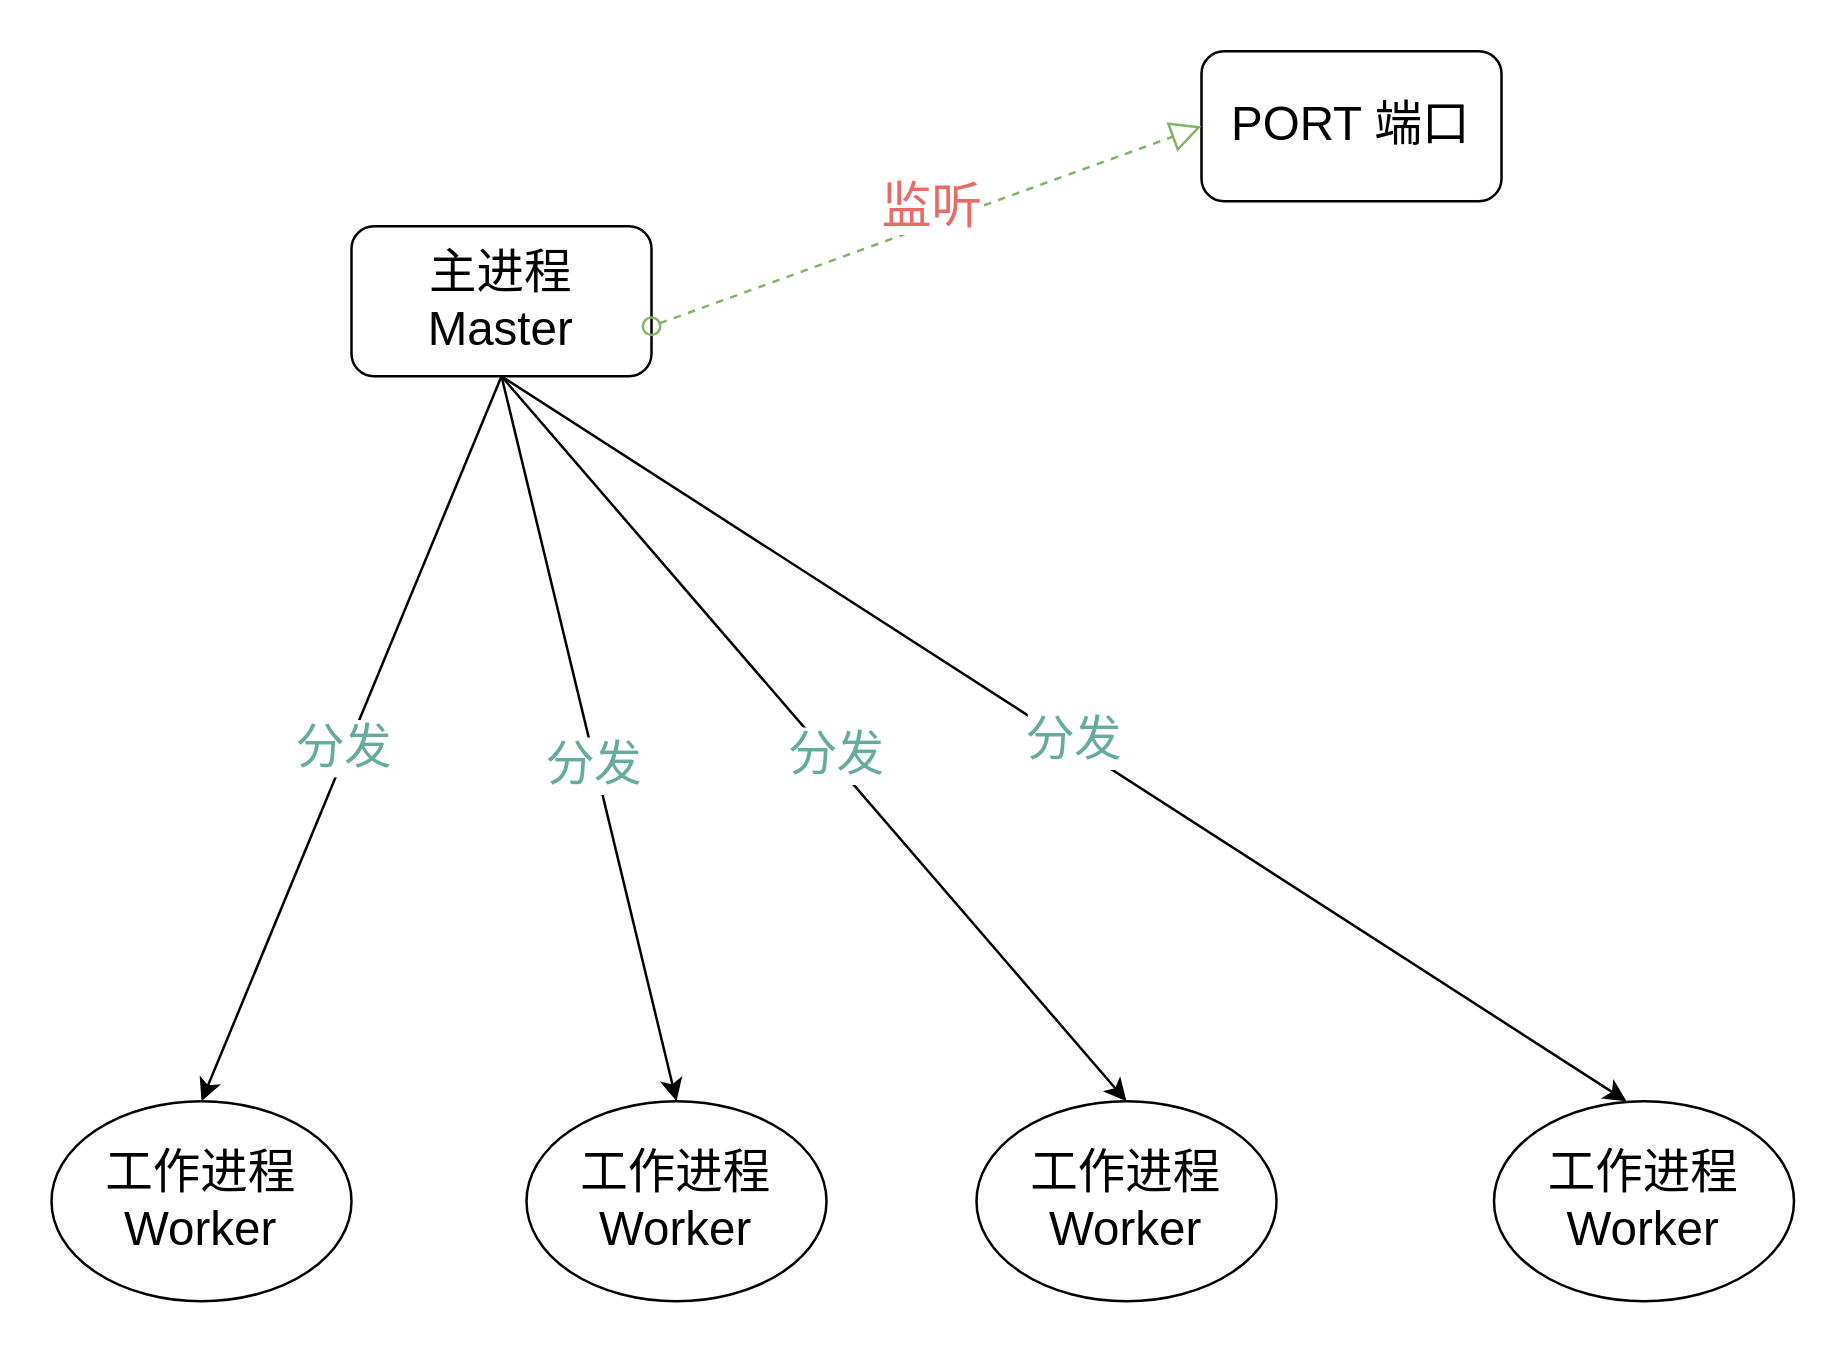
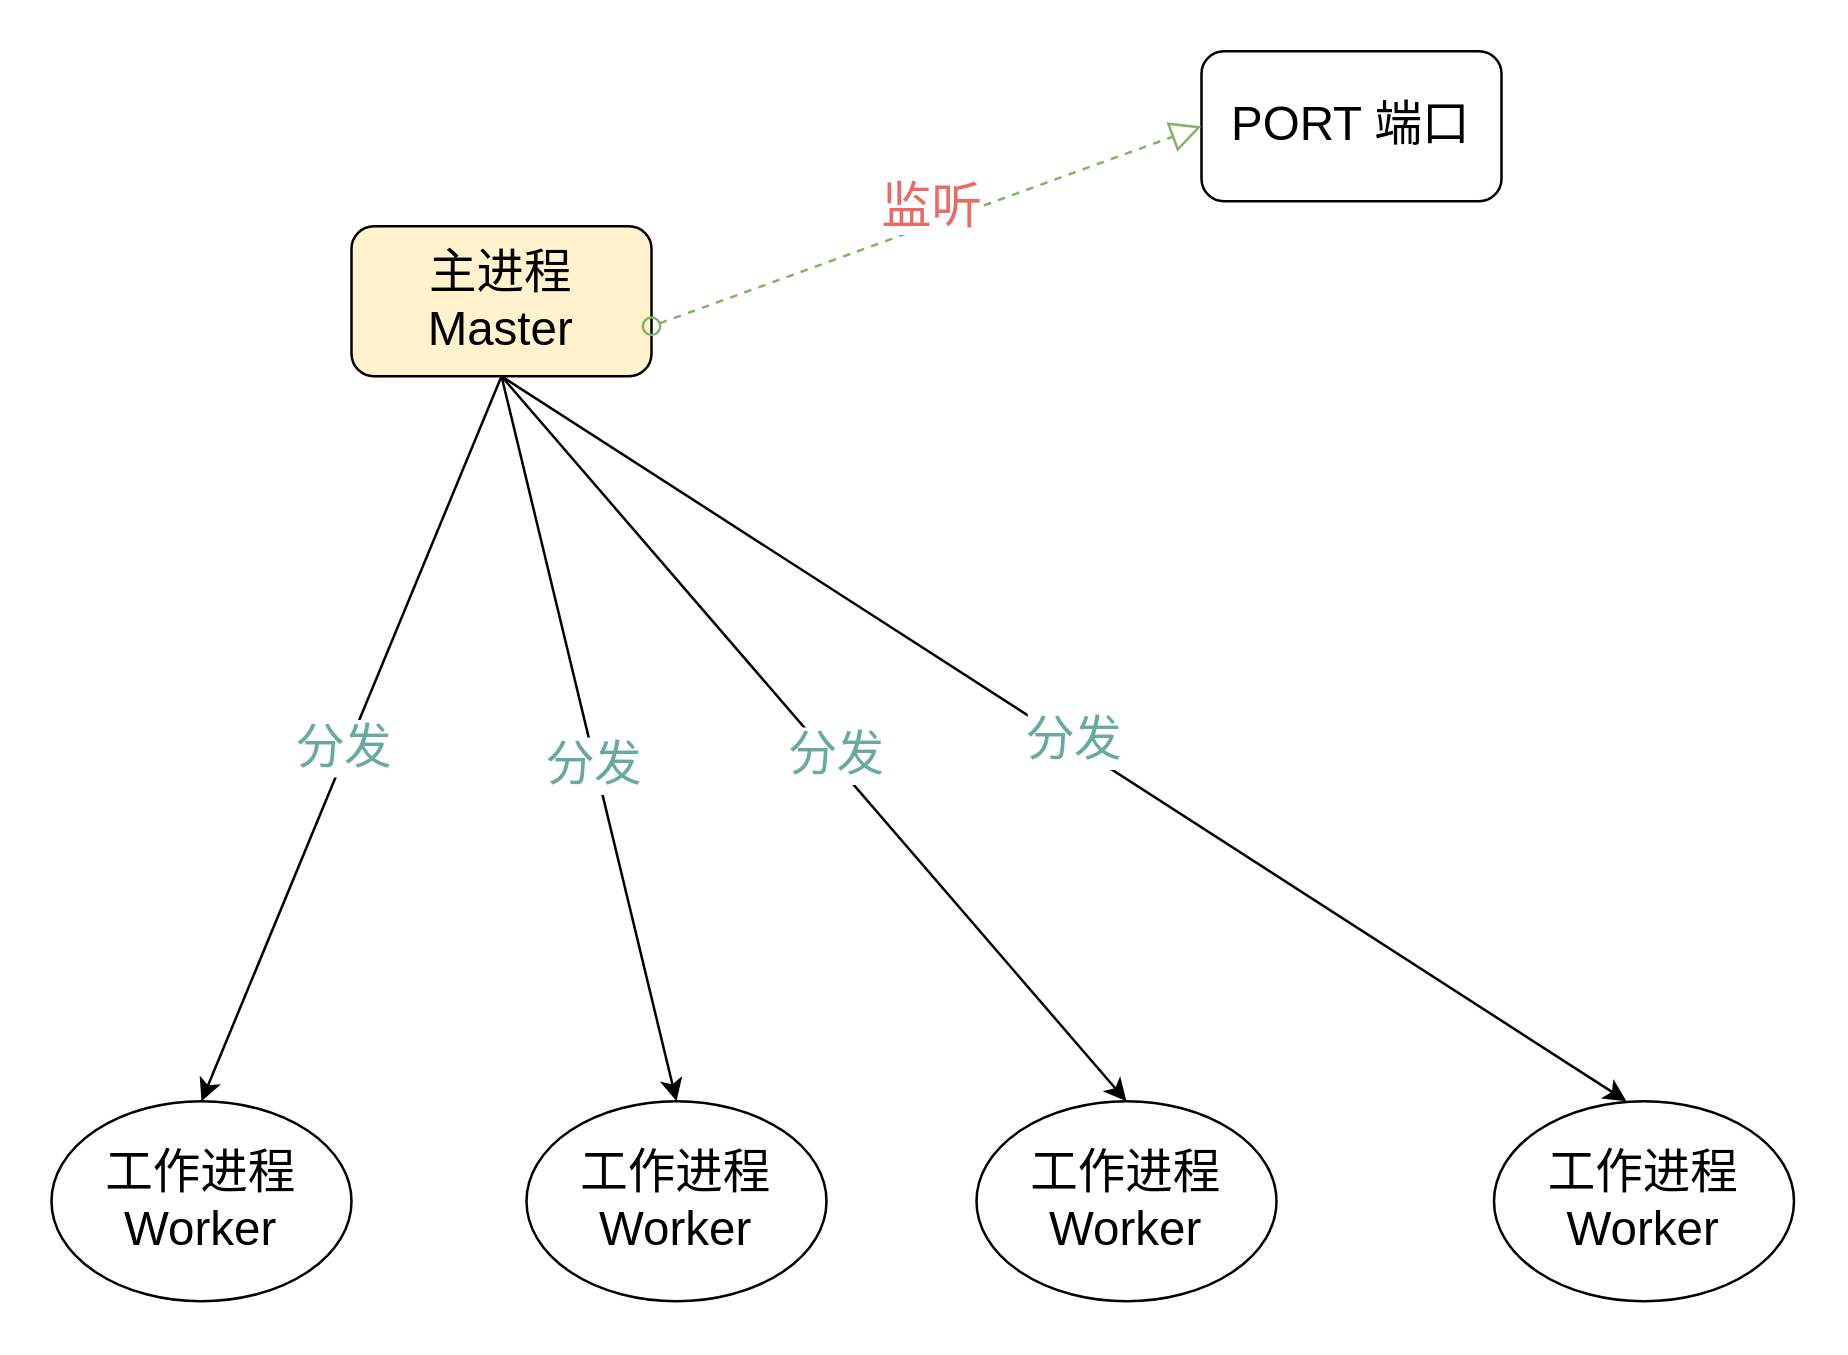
node "主进程 Master": fillcolor #ffffff -> #fff2cc
